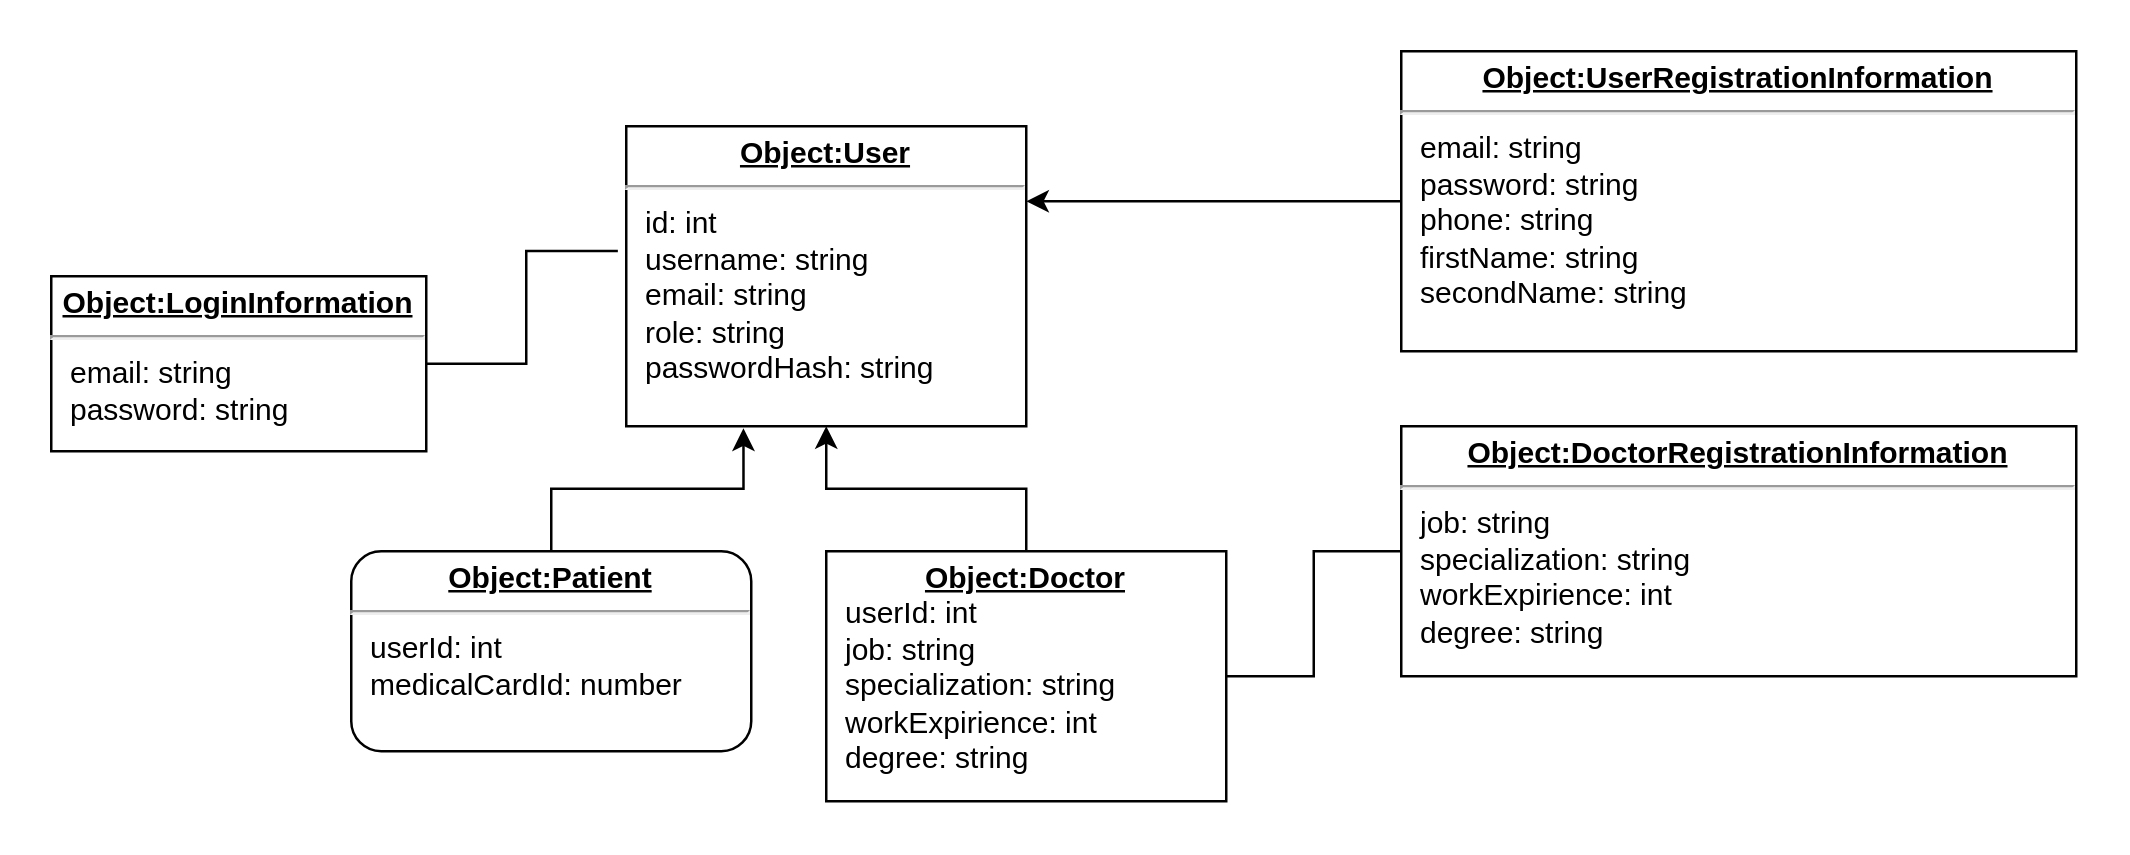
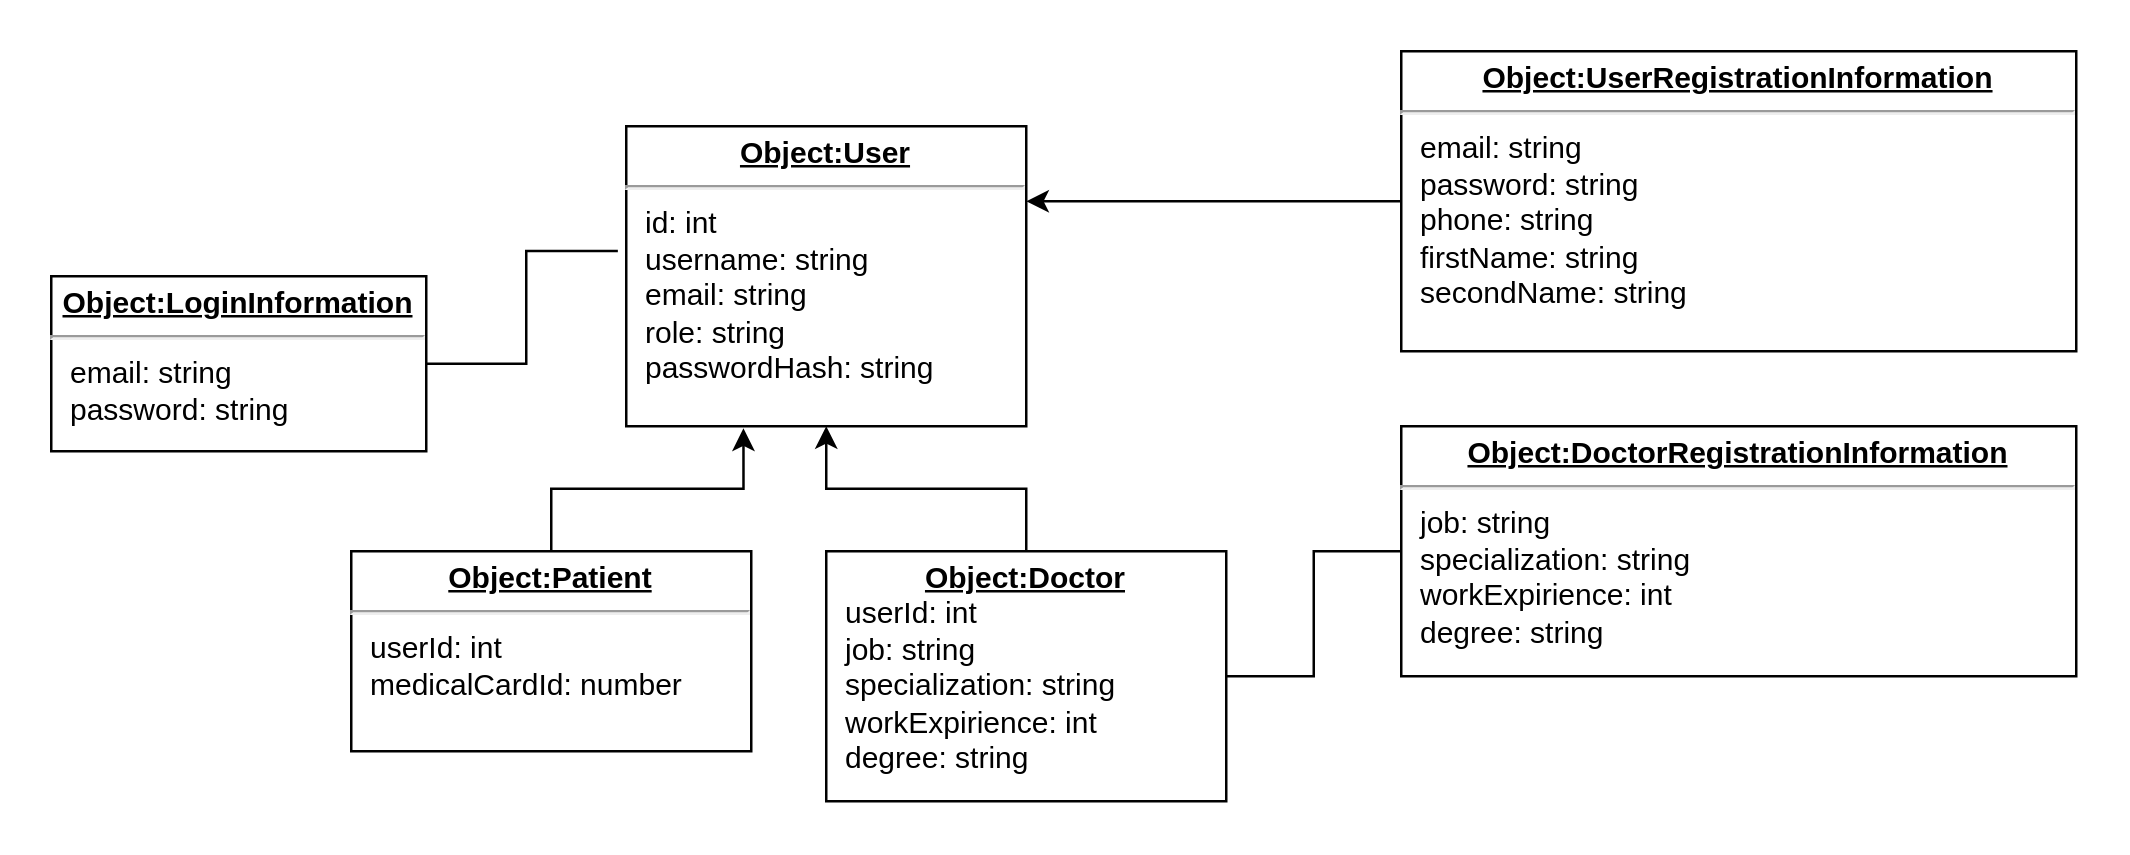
node "Object:Patient userId: int medicalCardId: number": shape rounded rectangle -> rectangle
